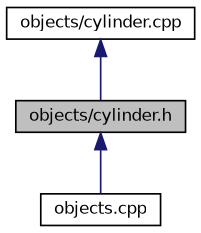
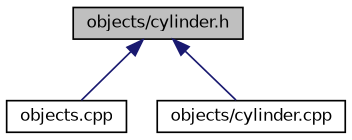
edge "objects/cylinder.h" -> "objects/cylinder.cpp": reversed
